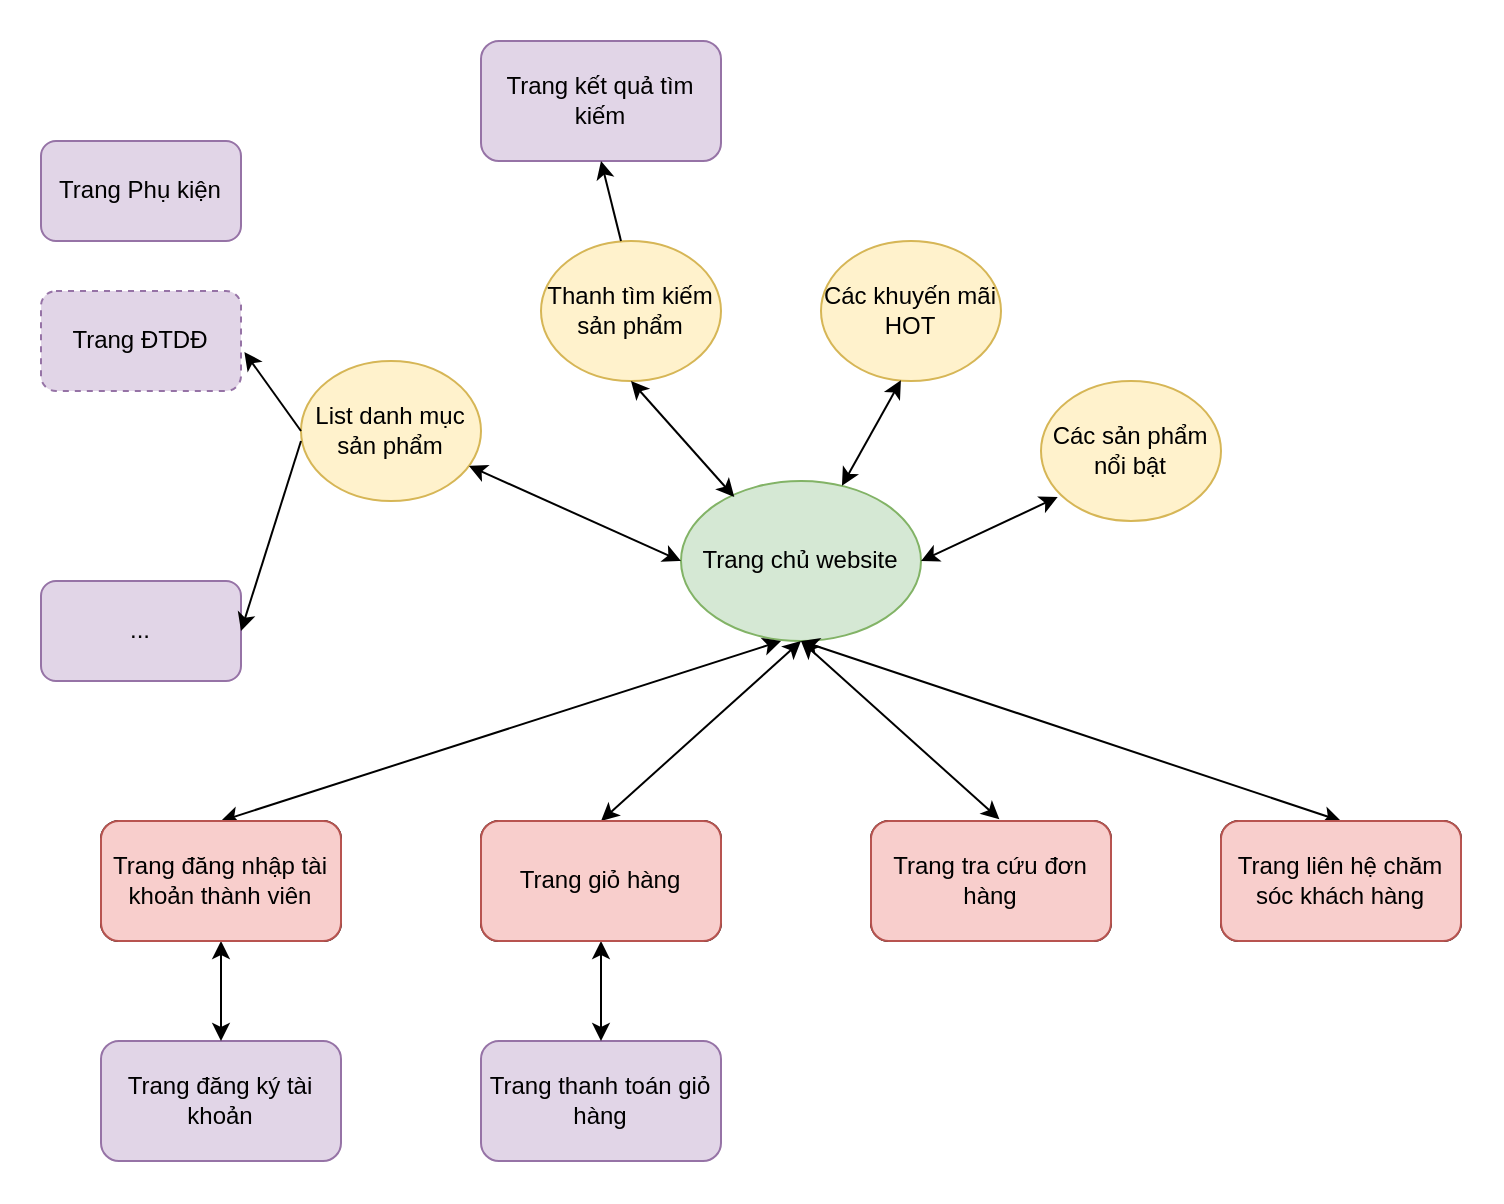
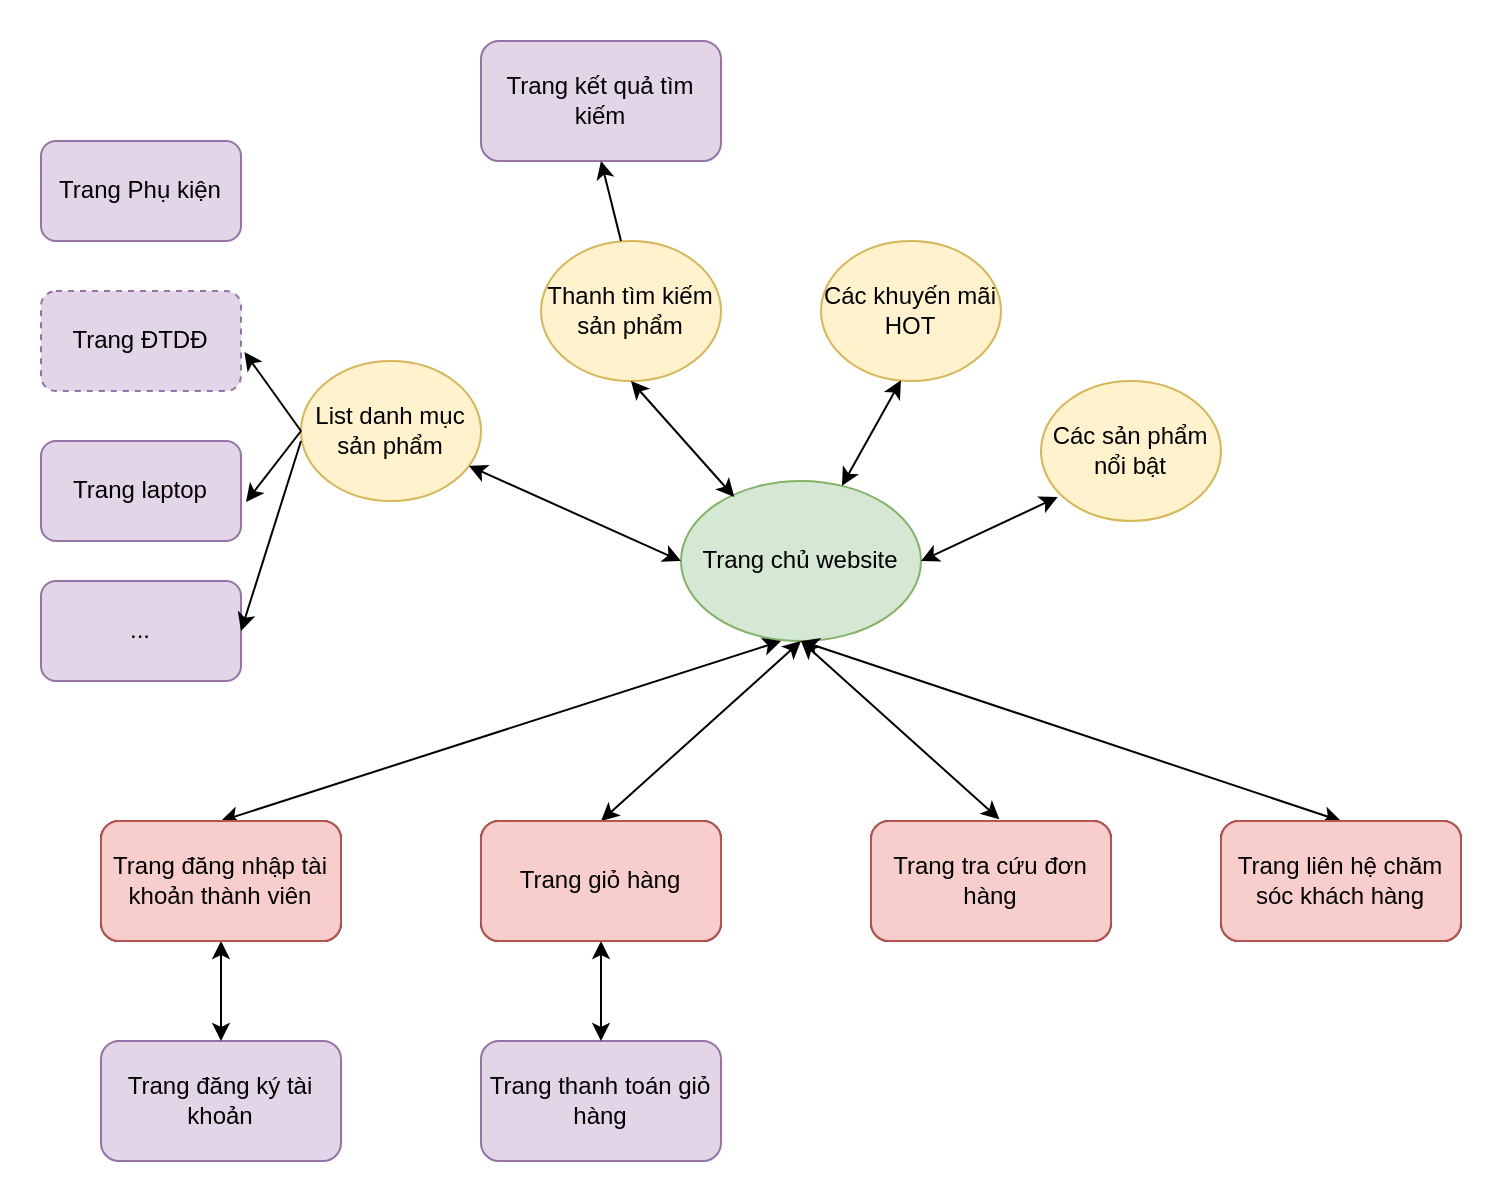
edge "List danh mục sản phẩm" -> "Trang laptop": added
node "Trang laptop": added
